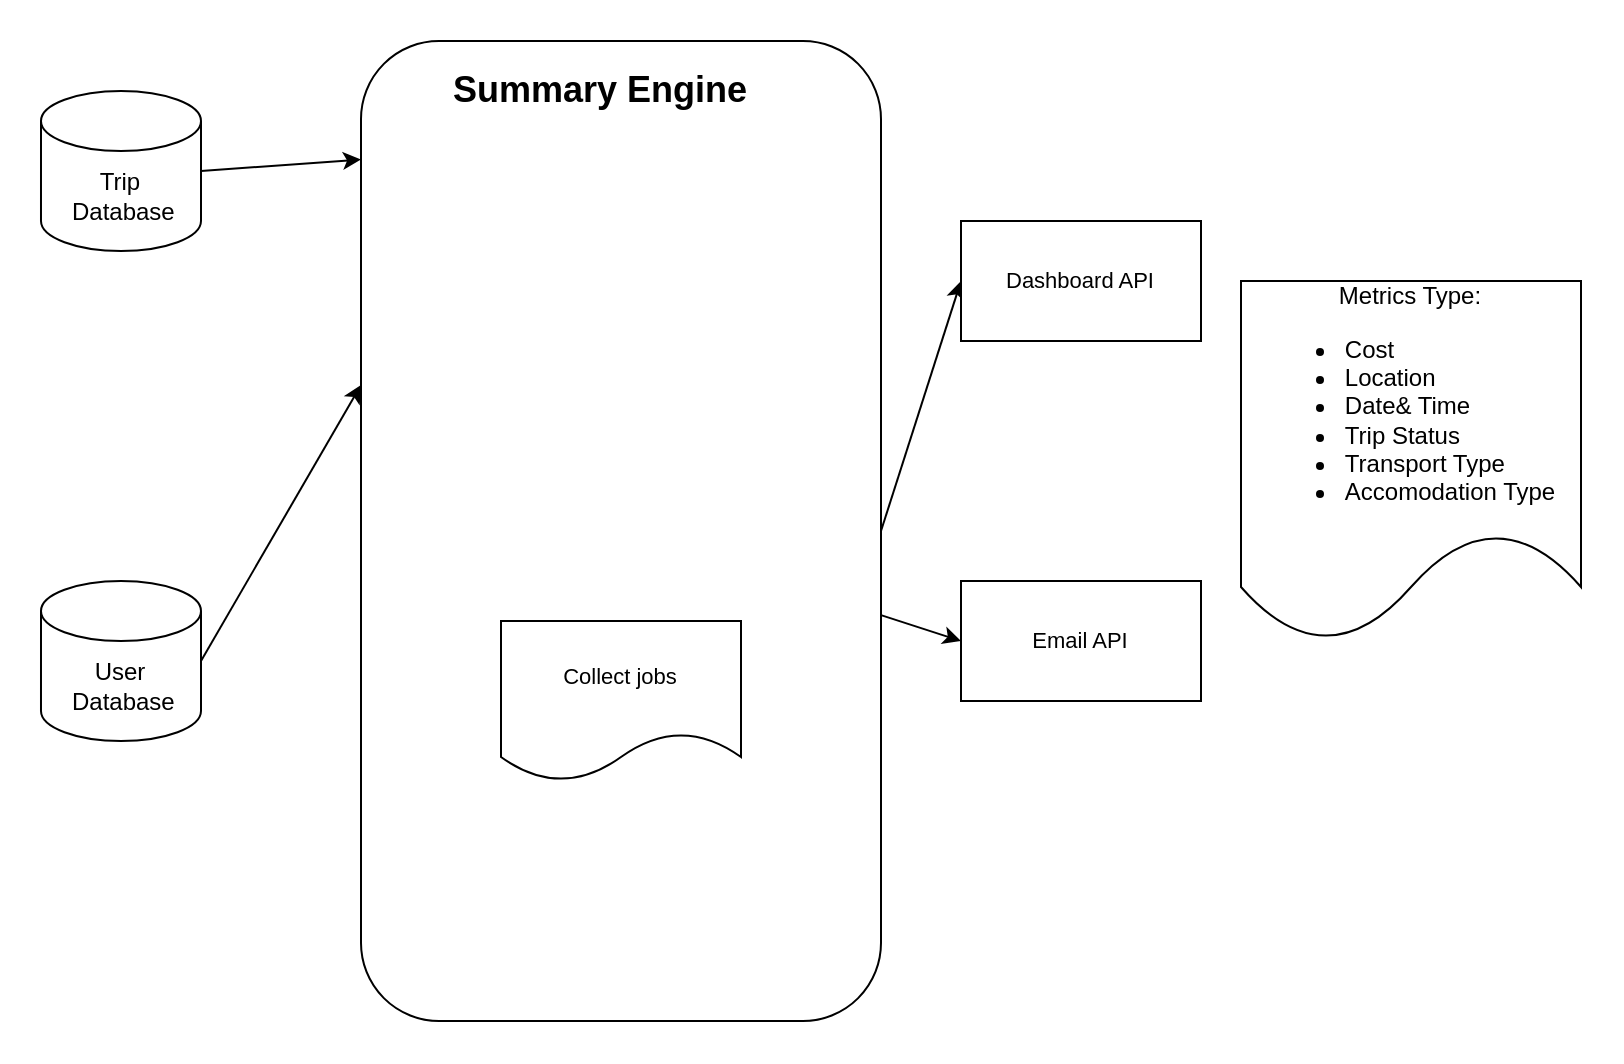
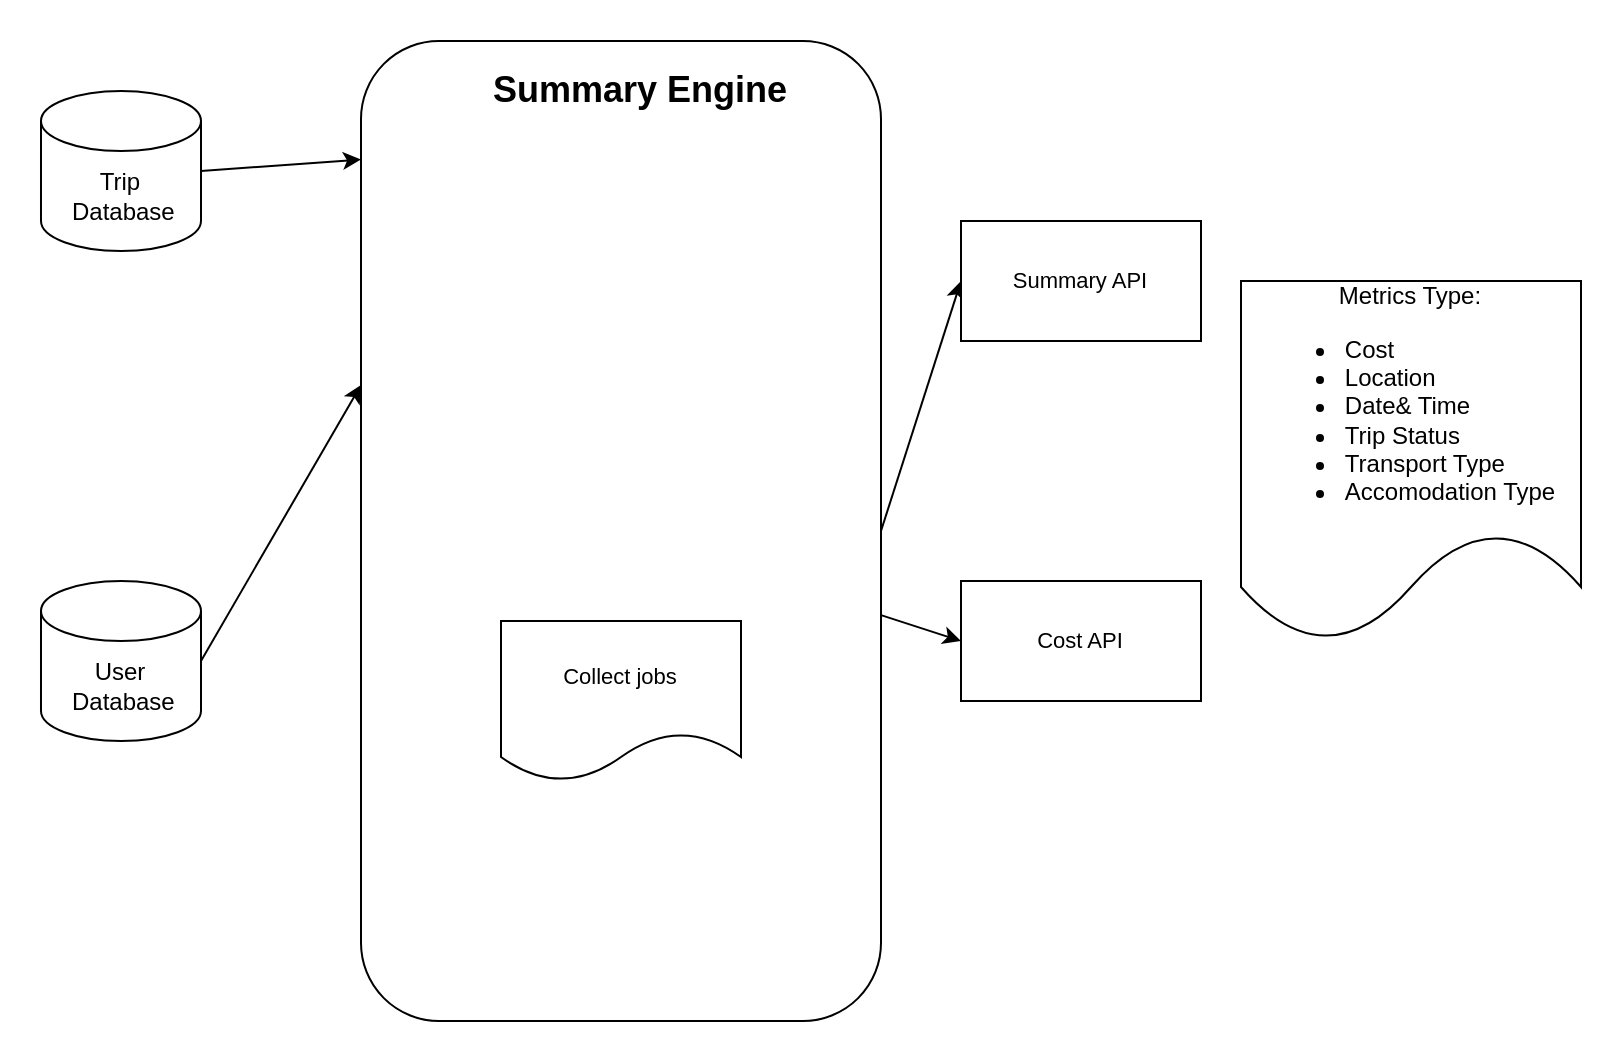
node "Summary Engine": moved (601, 91) -> (641, 91)
node "Dashboard API": label "Dashboard API" -> "Summary API"
node "Email API": label "Email API" -> "Cost API"
